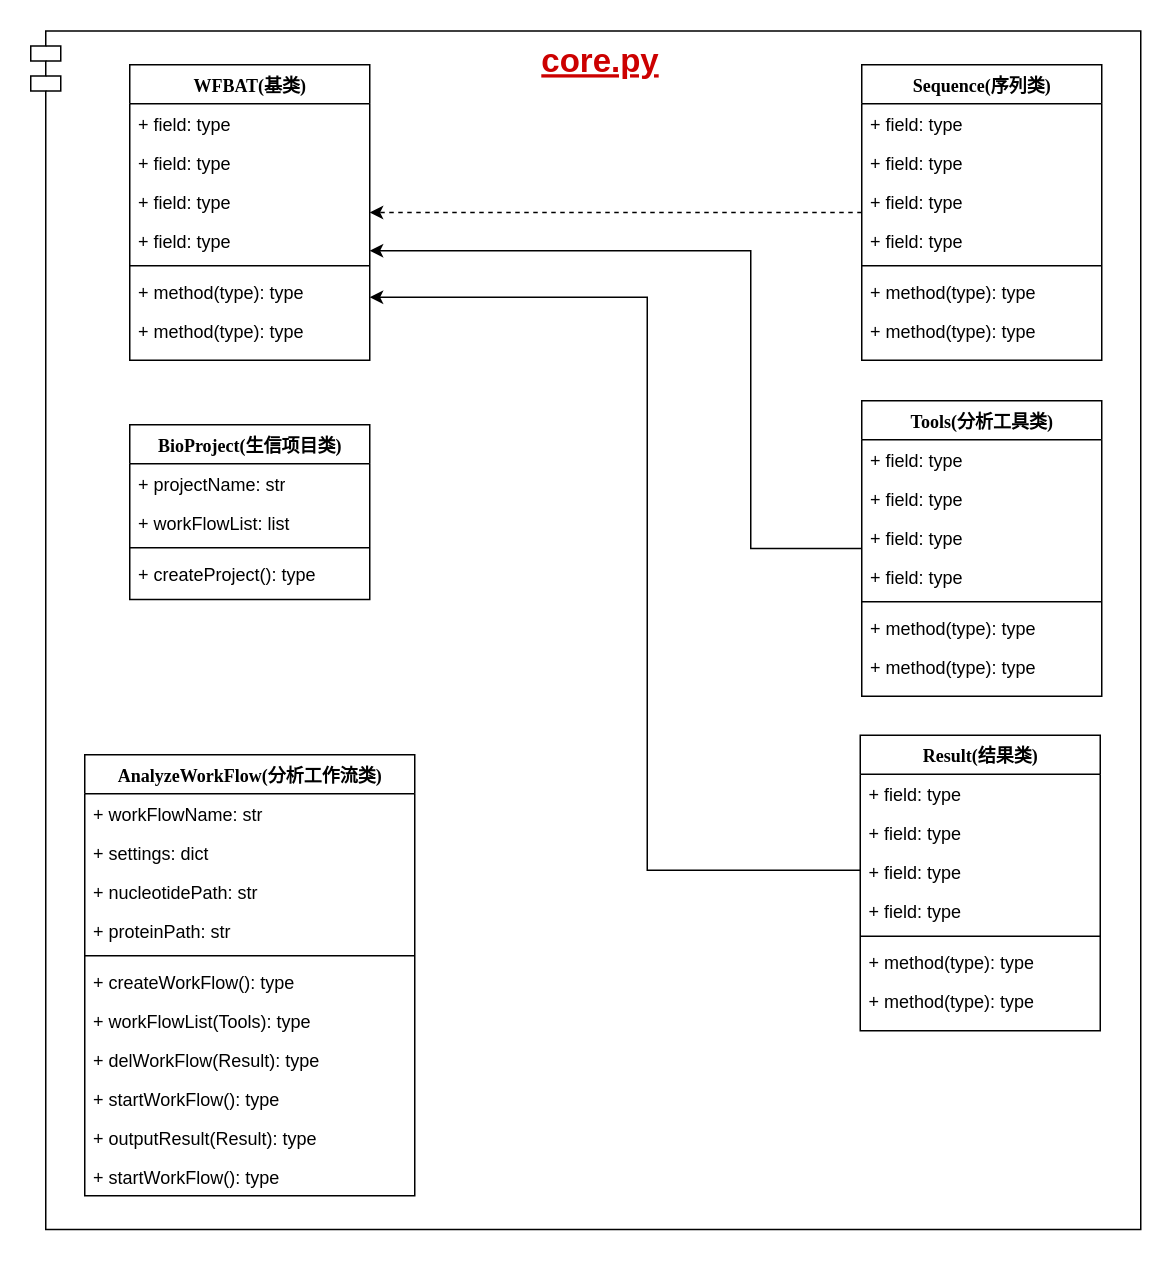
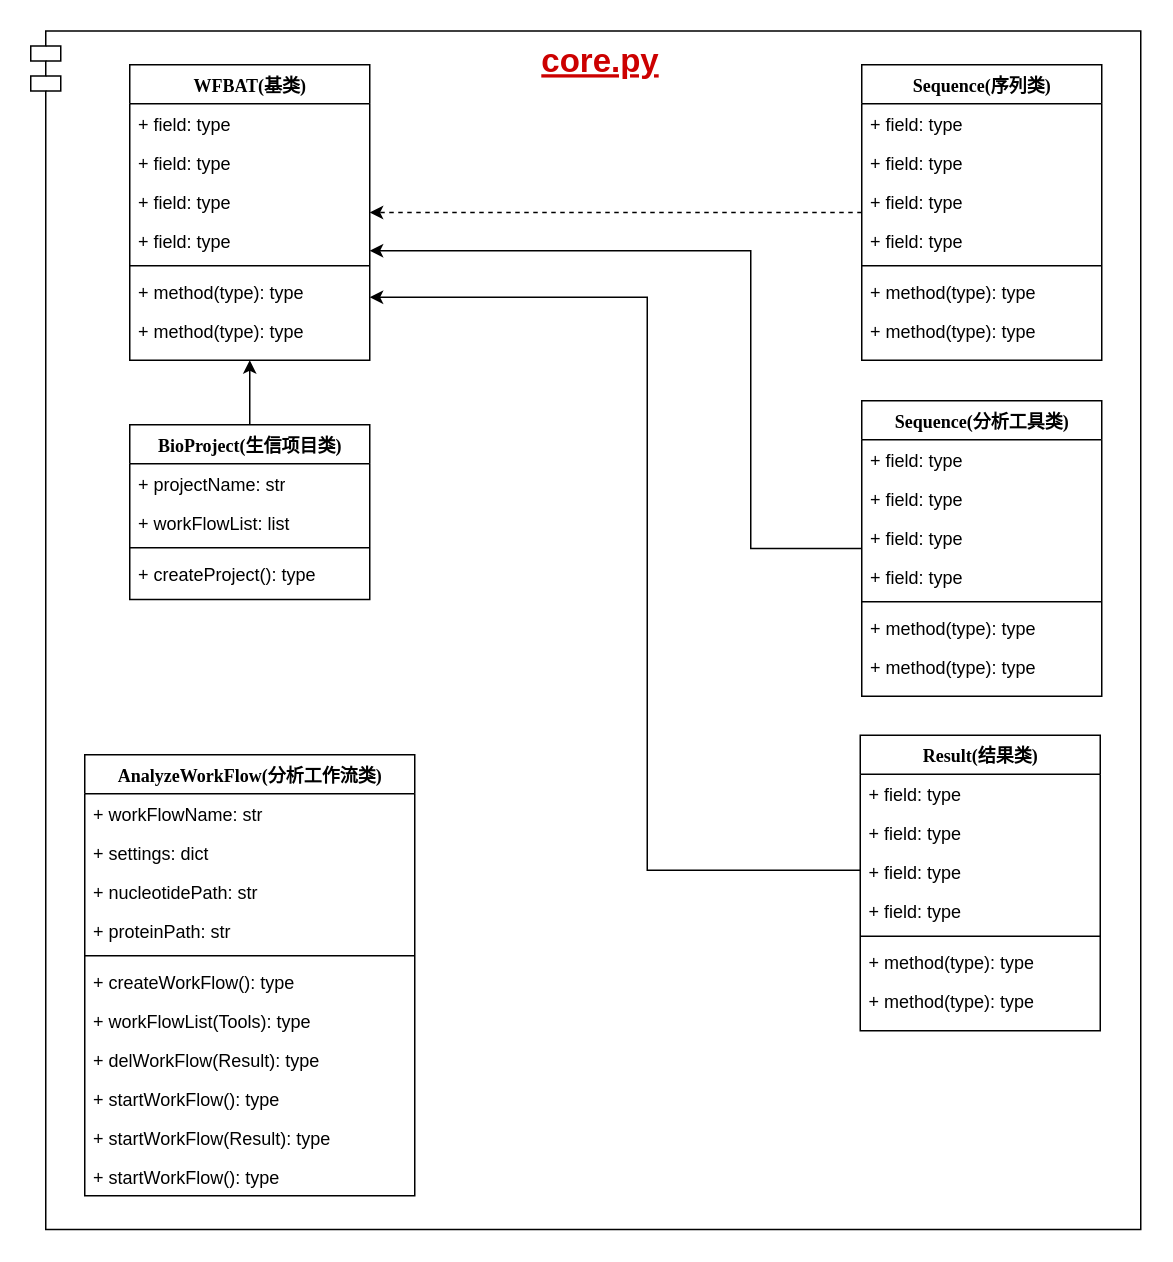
edge "BioProject(生信项目类)" -> "WFBAT(基类)": added
node "Tools(分析工具类)": label "Tools(分析工具类)" -> "Sequence(分析工具类)"
node "+ outputResult(Result): type": label "+ outputResult(Result): type" -> "+ startWorkFlow(Result): type"
